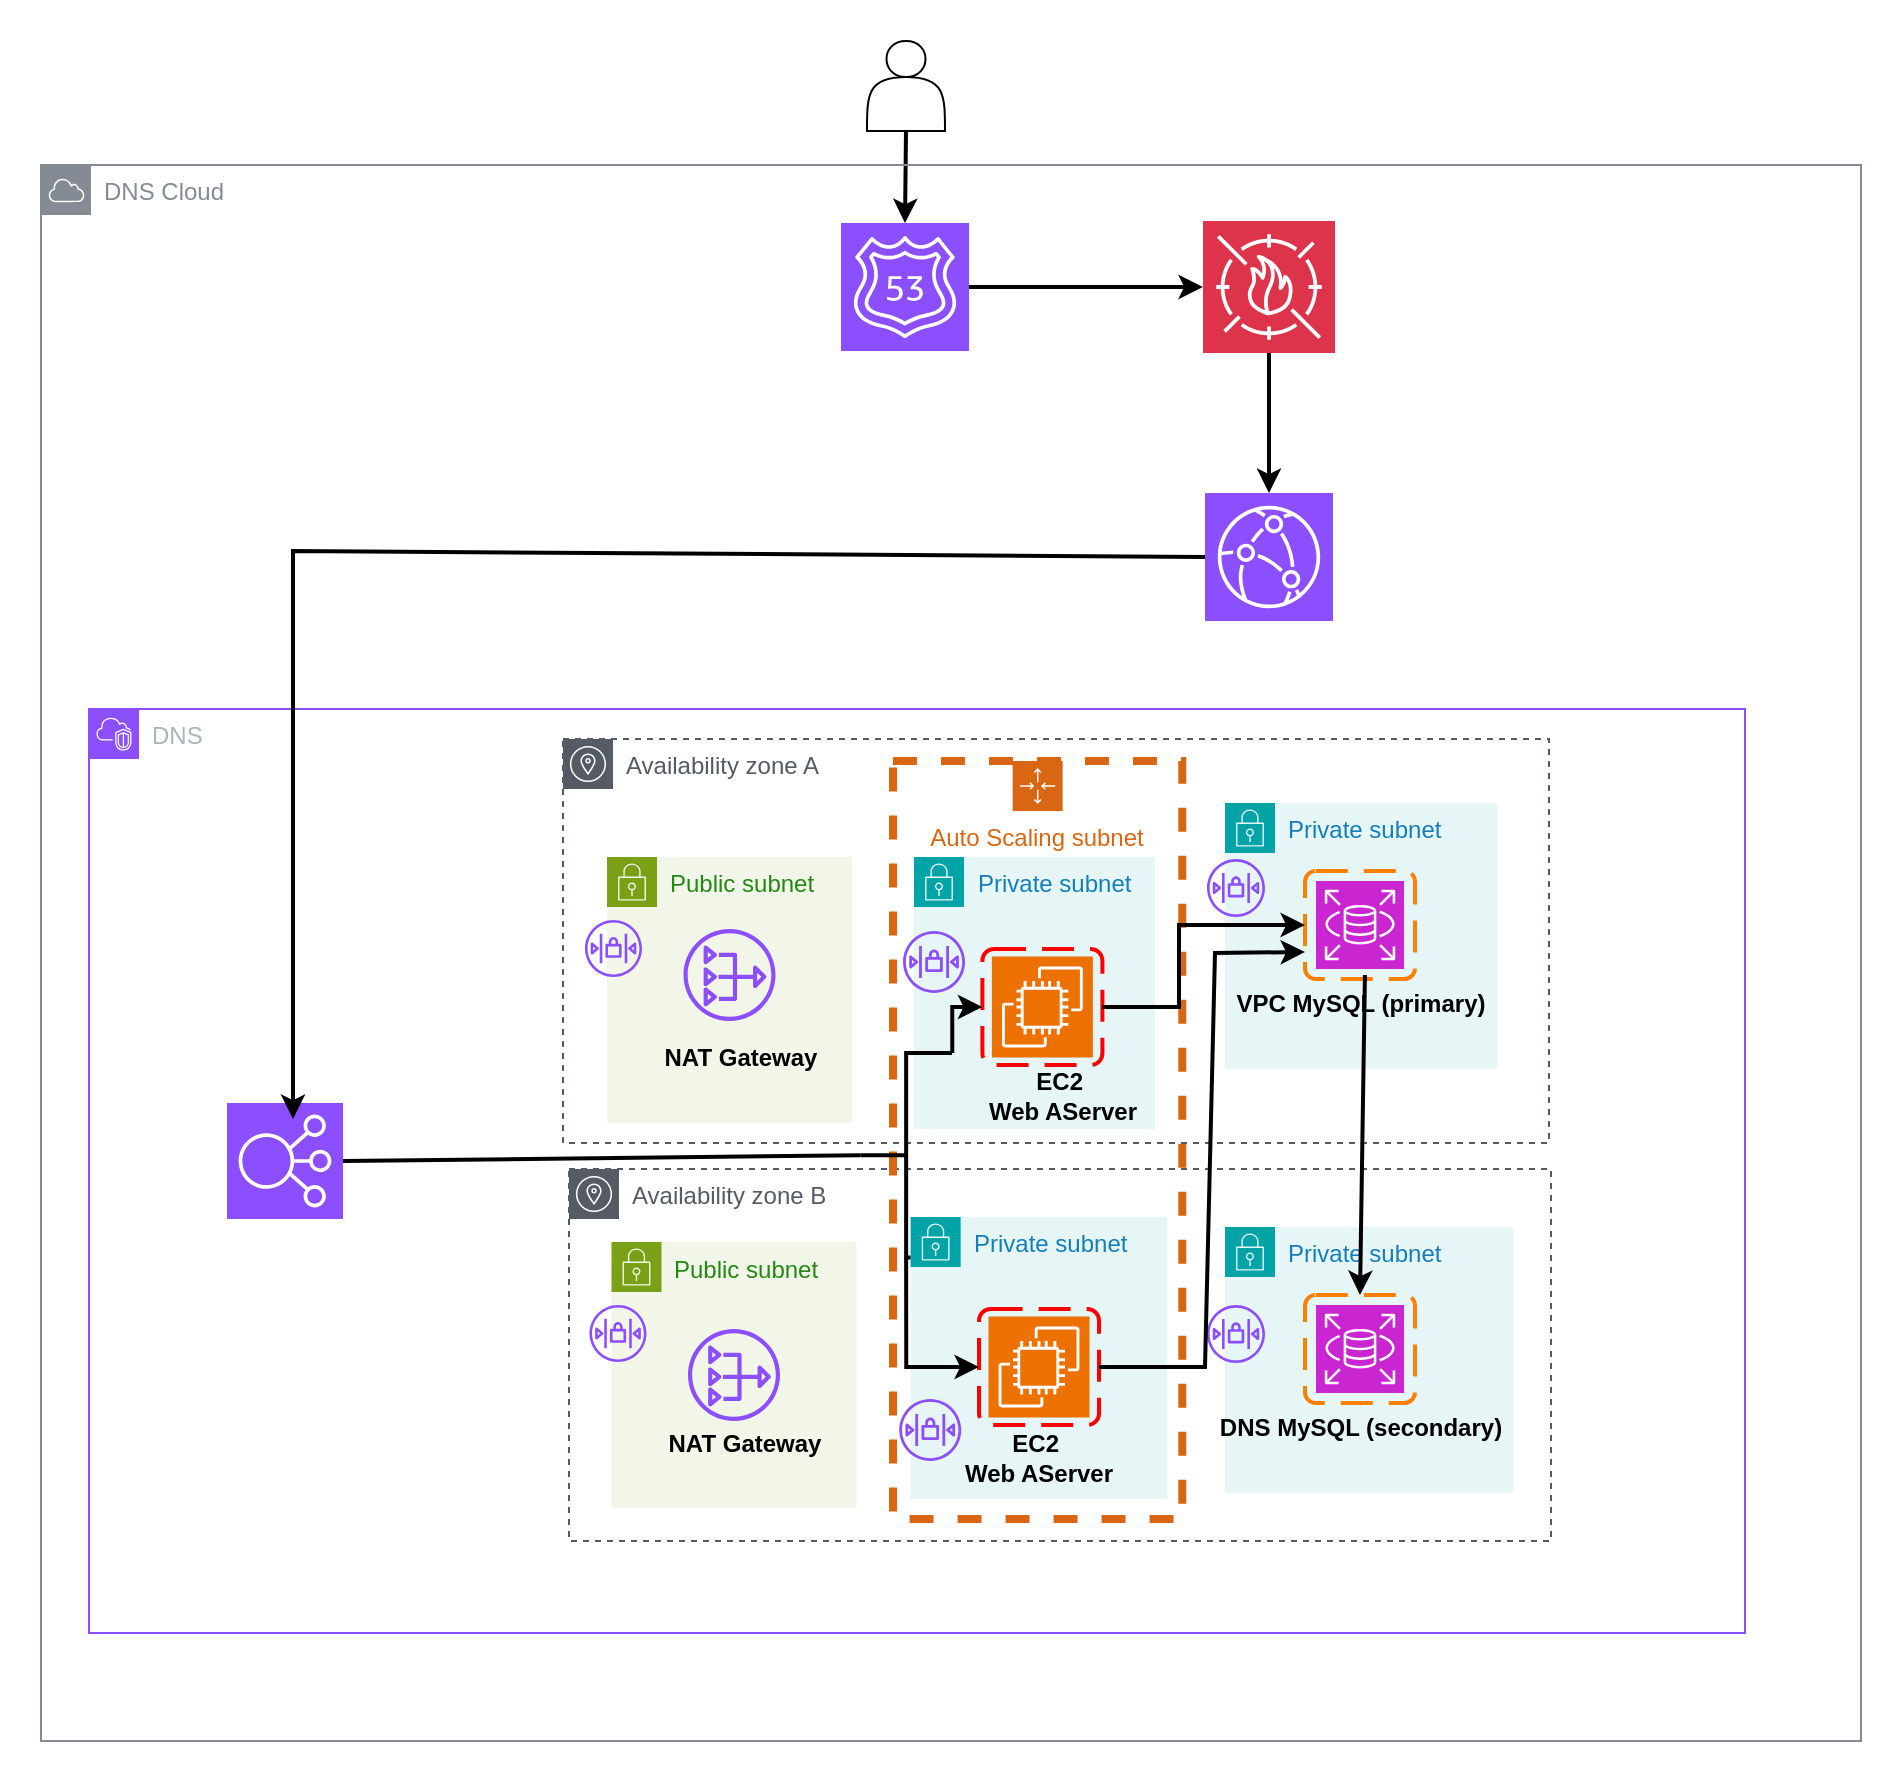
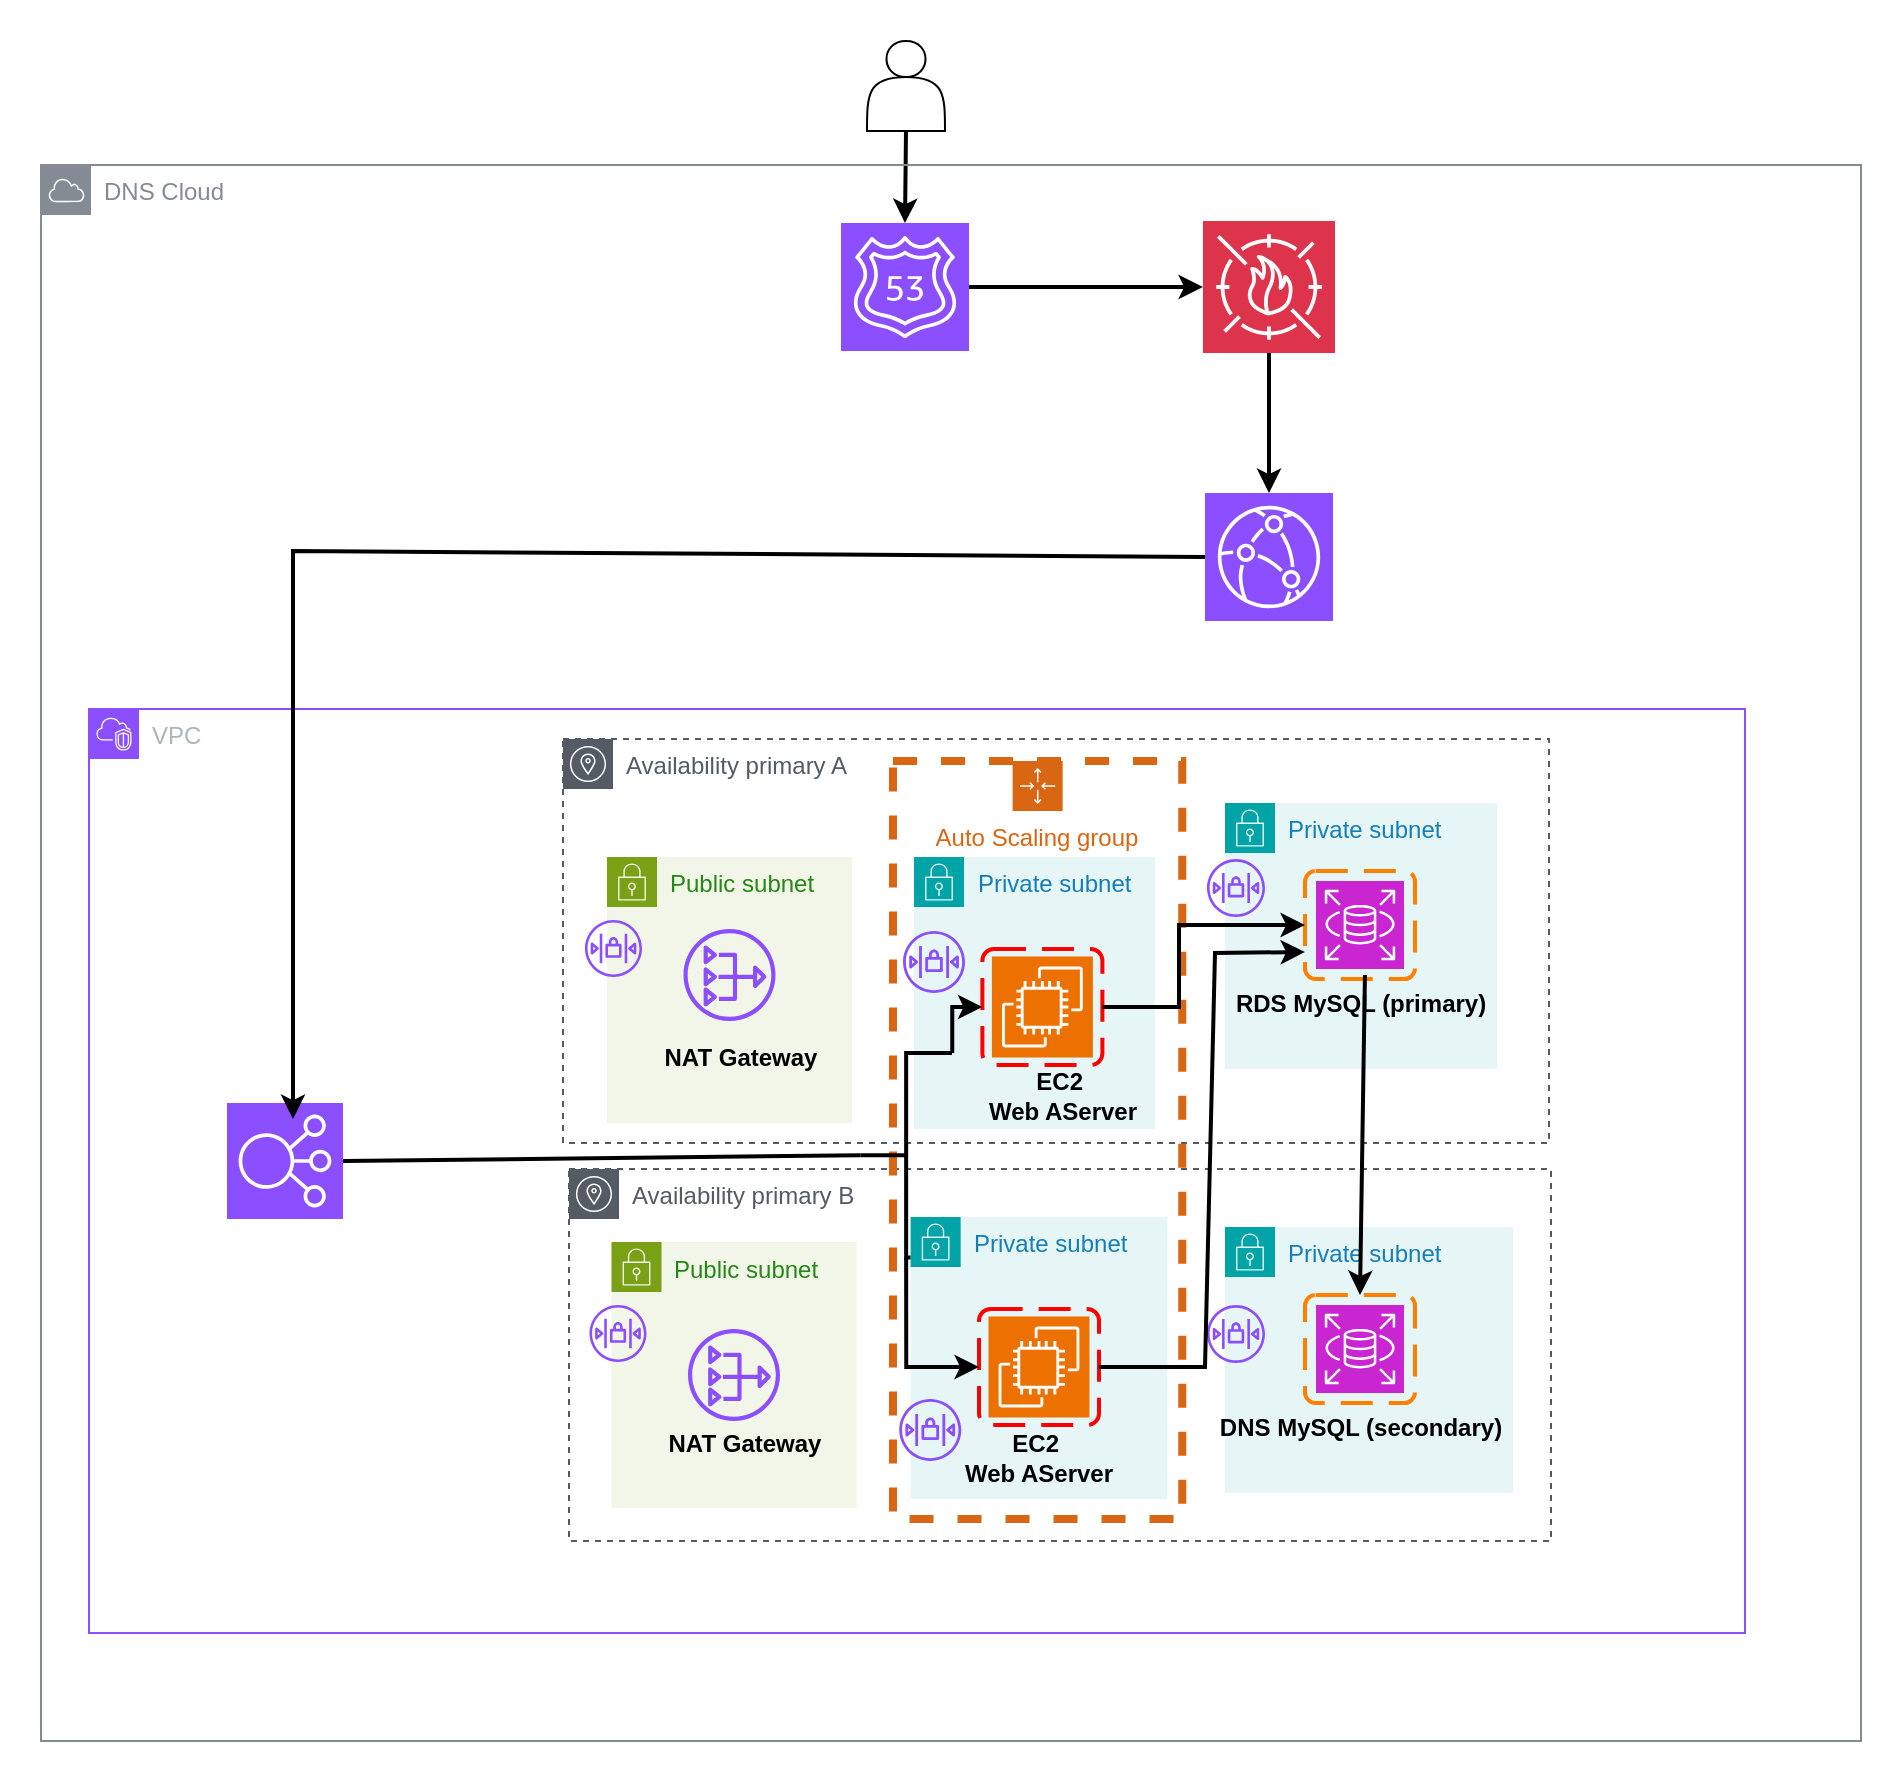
node "DNS": label "DNS" -> "VPC"
node "Availability zone A": label "Availability zone A" -> "Availability primary A"
node "Auto Scaling subnet": label "Auto Scaling subnet" -> "Auto Scaling group"
node "VPC MySQL (primary)": label "VPC MySQL (primary)" -> "RDS MySQL (primary)"
node "Availability zone B": label "Availability zone B" -> "Availability primary B"
